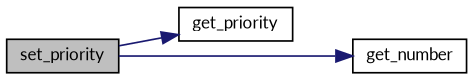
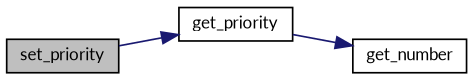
edge "set_priority" -> "get_number": now "get_priority" -> "get_number"
